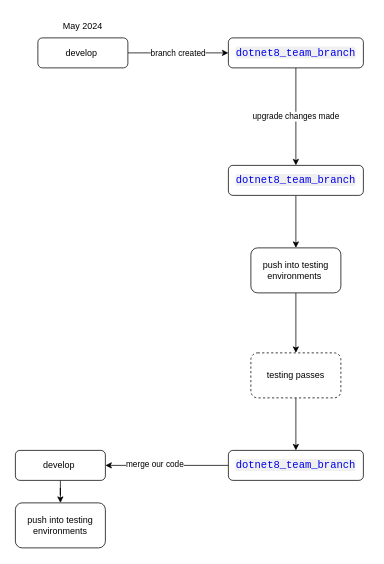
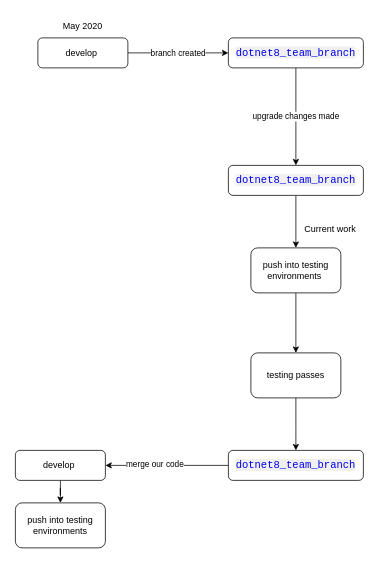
node "May 2024": label "May 2024" -> "May 2020"
node "Current work": added
node "testing passes": style dashed -> solid
